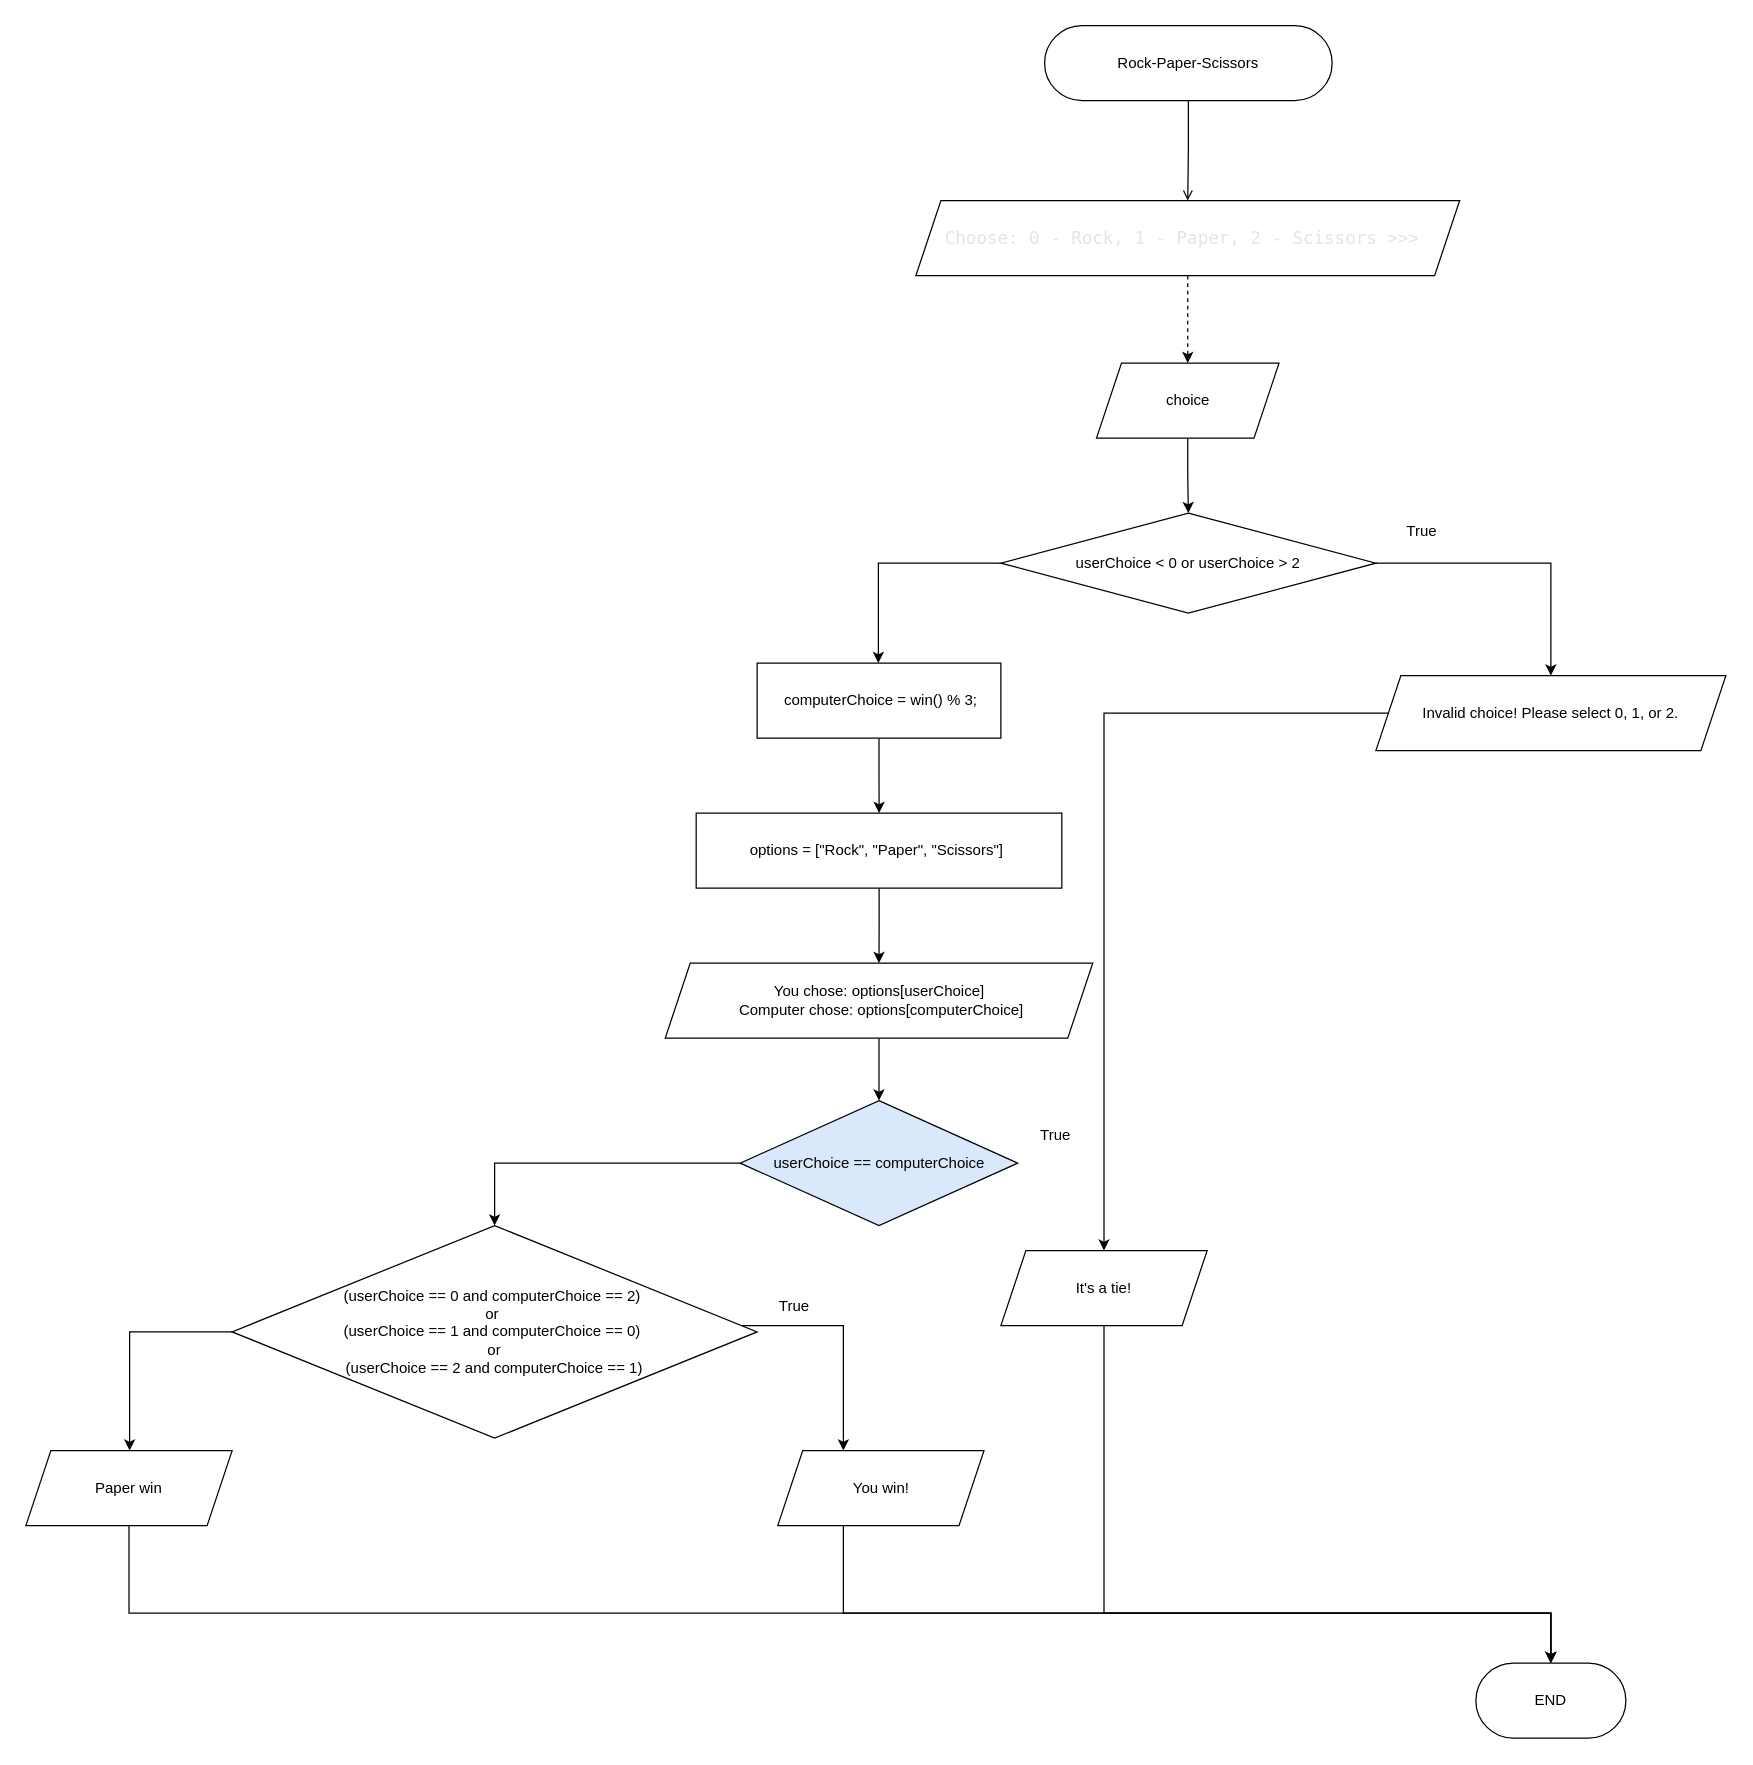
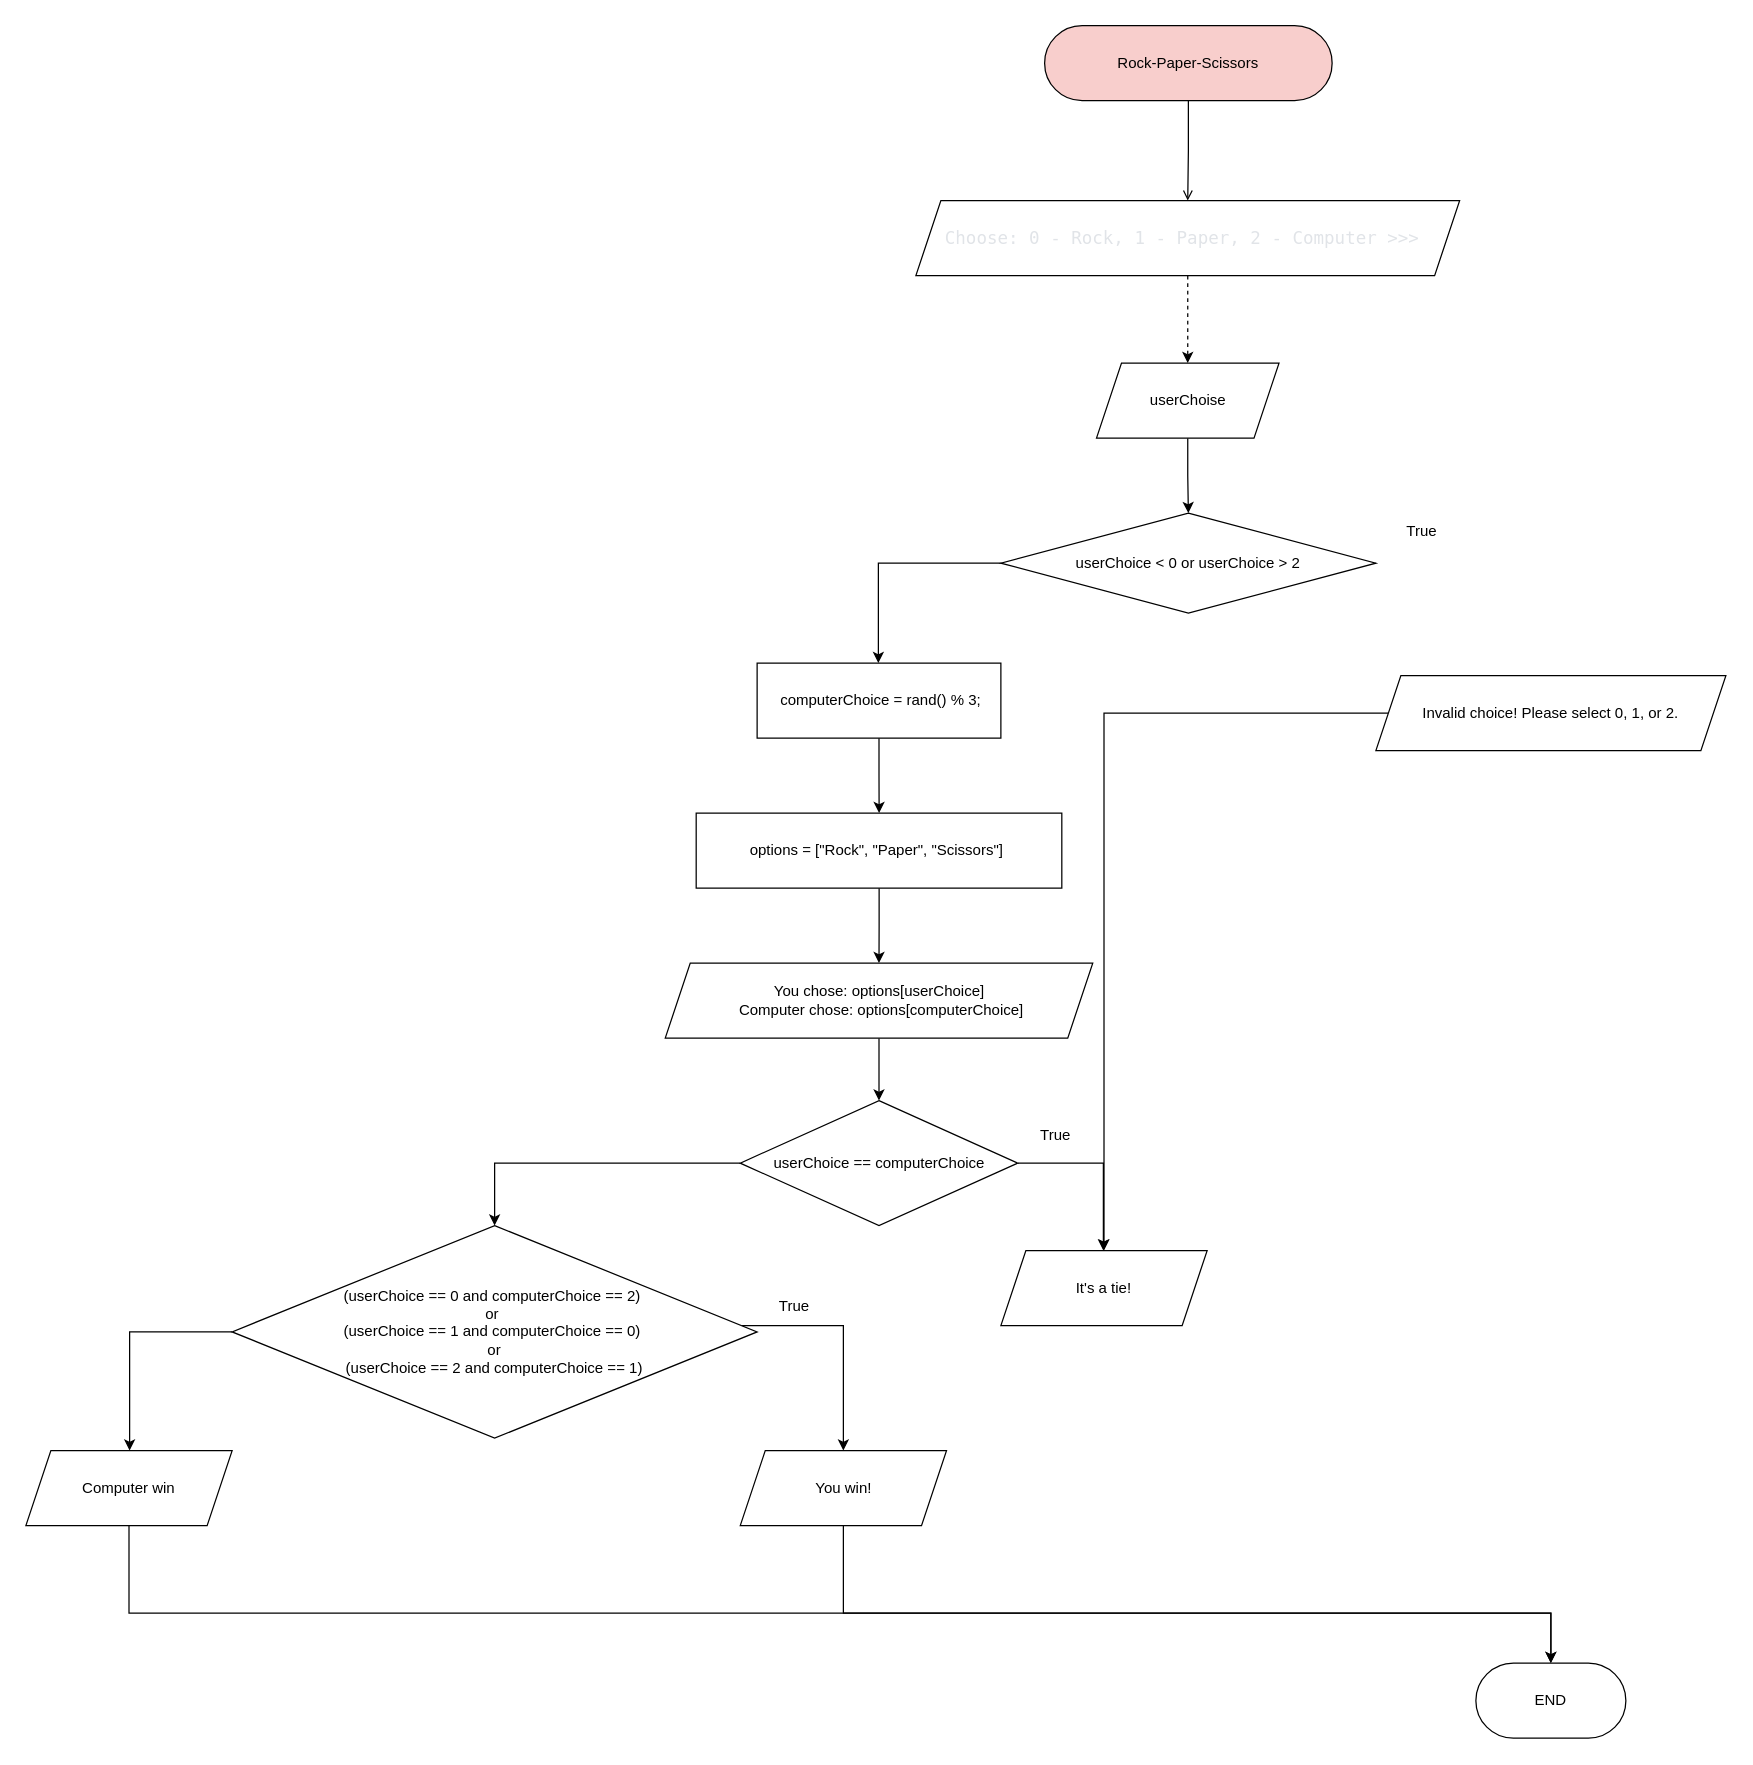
node "Rock-Paper-Scissors": fillcolor #ffffff -> #f8cecc
node "Choose: 0 - Rock, 1 - Paper, 2 - Scissors >>>": label "Choose: 0 - Rock, 1 - Paper, 2 - Scissors >>>" -> "Choose: 0 - Rock, 1 - Paper, 2 - Computer >>>"
node "choice": label "choice" -> "userChoise"
edge "userChoice < 0 or userChoice > 2" -> "Invalid choice! Please select 0, 1, or 2.": removed
node "computerChoice = win() % 3;": label "computerChoice = win() % 3;" -> "computerChoice = rand() % 3;"
node "userChoice == computerChoice": fillcolor #dae8fc -> #ffffff
edge "userChoice == computerChoice" -> "It's a tie!": added
edge "It's a tie!" -> "END": removed
node "Paper win": label "Paper win" -> "Computer win"
node "You win!": moved (881, 1488) -> (843, 1488)
